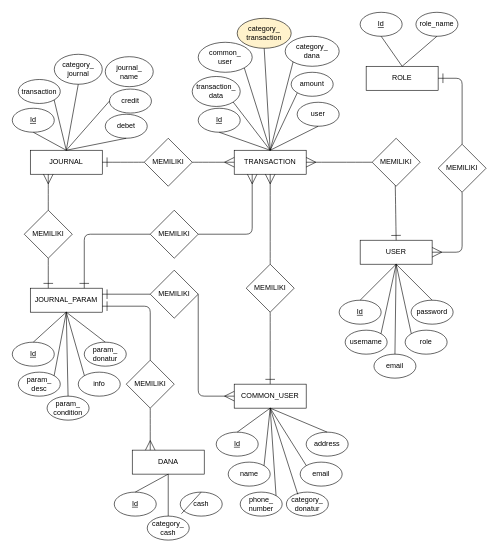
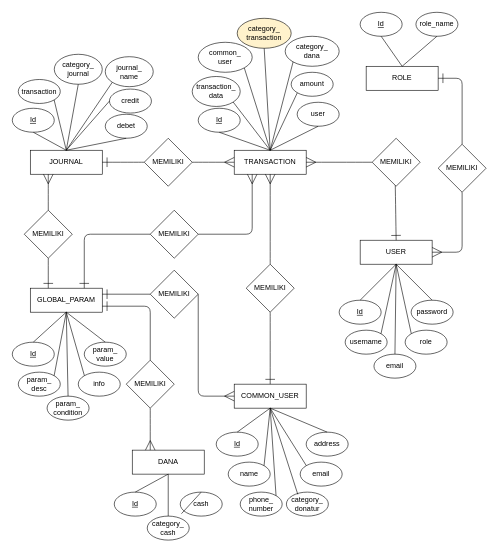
edge "journal_ name" -- "JOURNAL": added
node "JOURNAL_PARAM": label "JOURNAL_PARAM" -> "GLOBAL_PARAM"
node "param_ donatur": label "param_ donatur" -> "param_ value"
